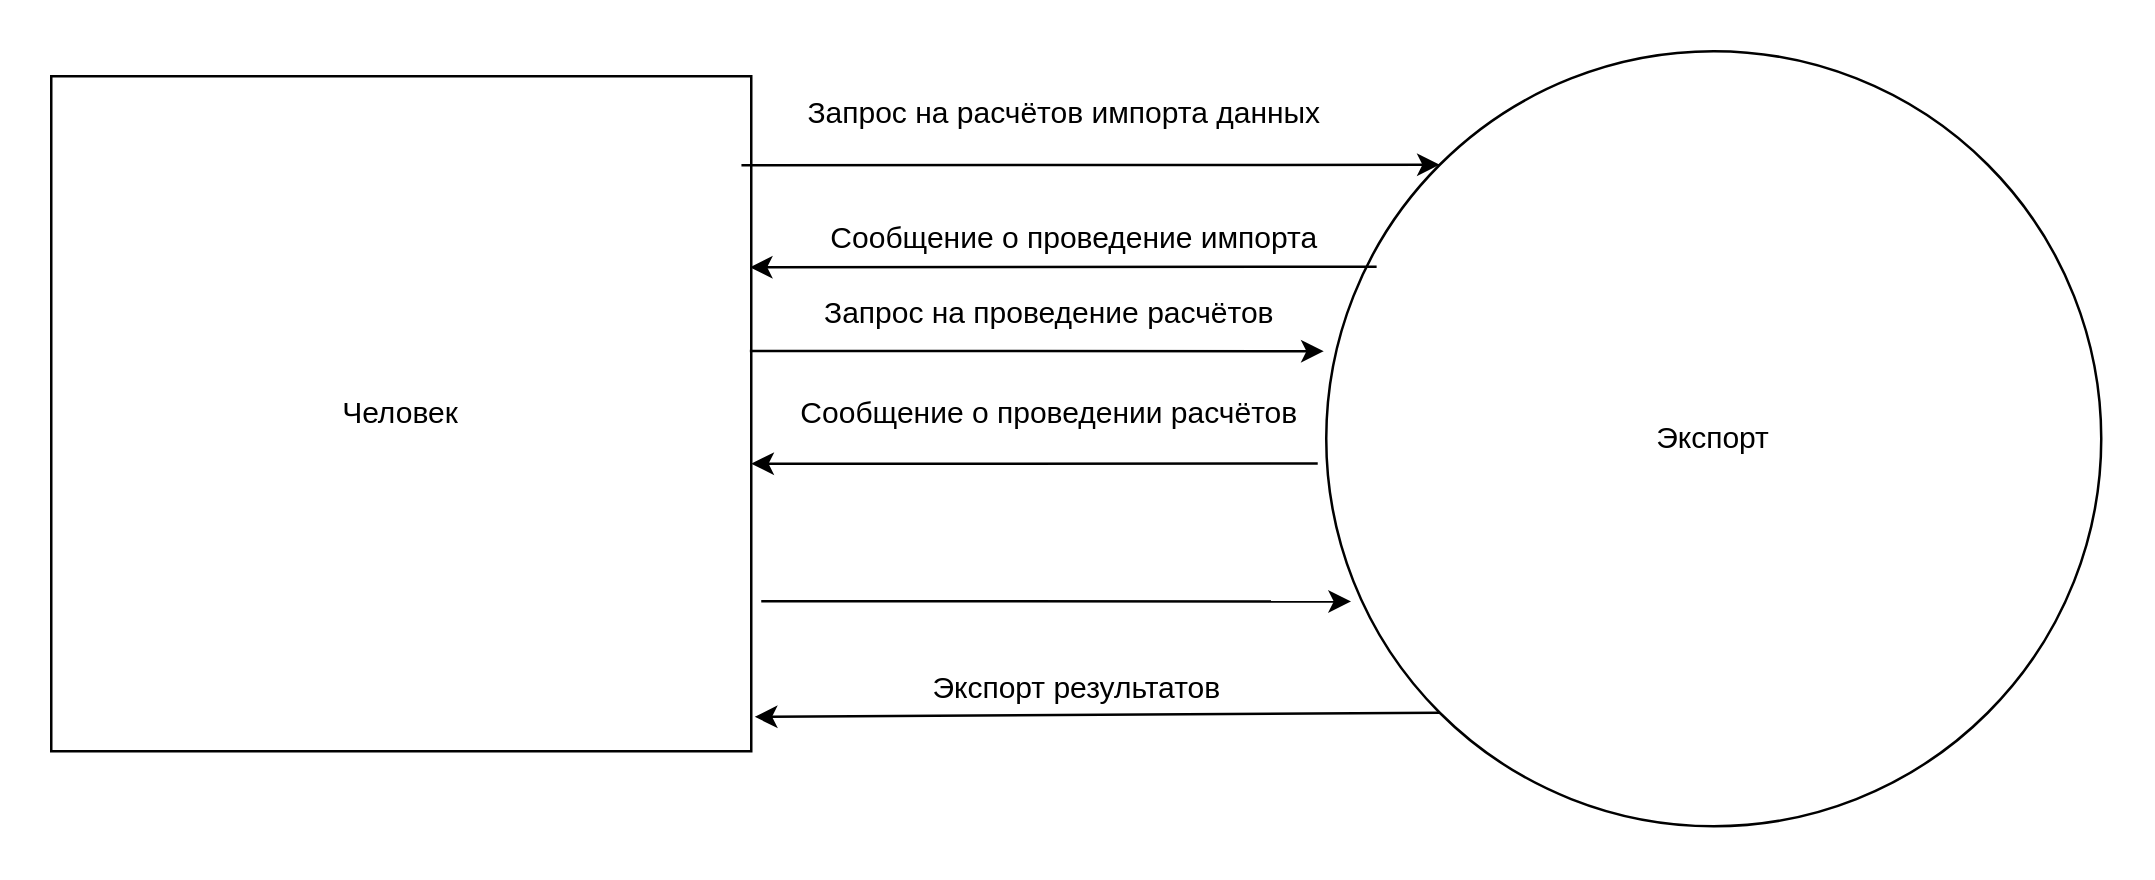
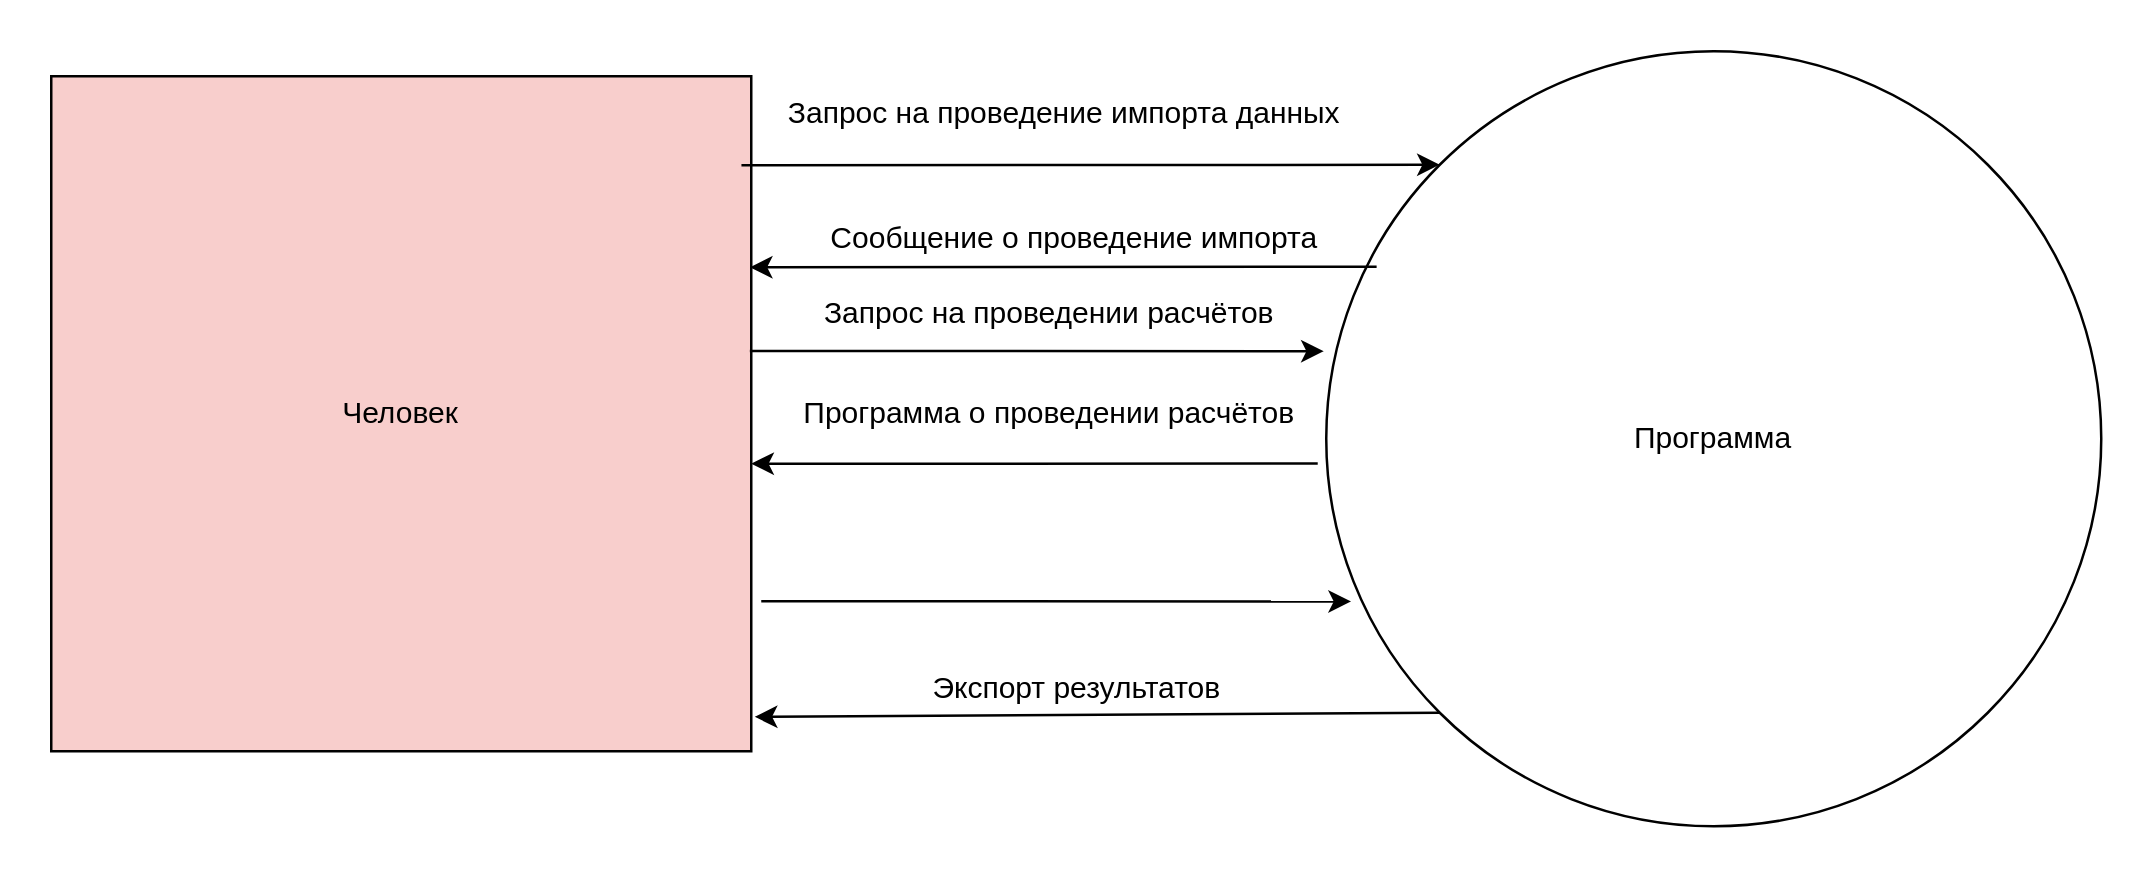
node "Запрос на расчётов импорта данных": label "Запрос на расчётов импорта данных" -> "Запрос на проведение импорта данных"
node "Запрос на проведение расчётов": label "Запрос на проведение расчётов" -> "Запрос на проведении расчётов"
node "Человек": fillcolor #ffffff -> #f8cecc
node "Сообщение о проведении расчётов": label "Сообщение о проведении расчётов" -> "Программа о проведении расчётов"
node "Экспорт": label "Экспорт" -> "Программа"
